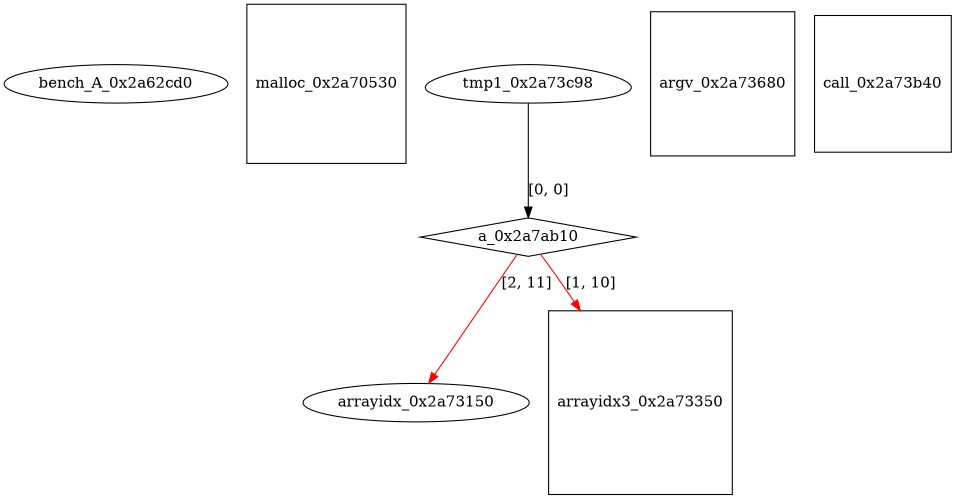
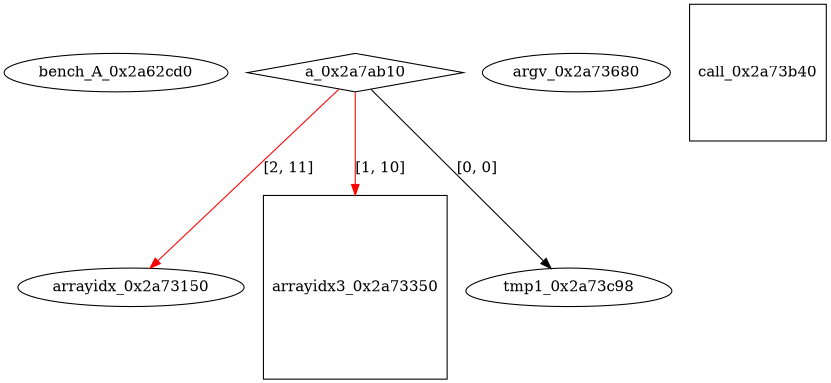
node "malloc_0x2a70530": removed
node "argv_0x2a73680": shape square -> ellipse
edge "tmp1_0x2a73c98" -> "a_0x2a7ab10": reversed
